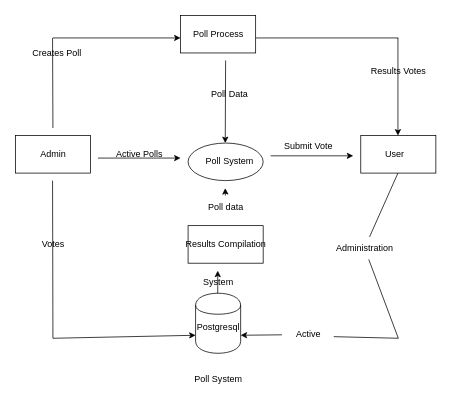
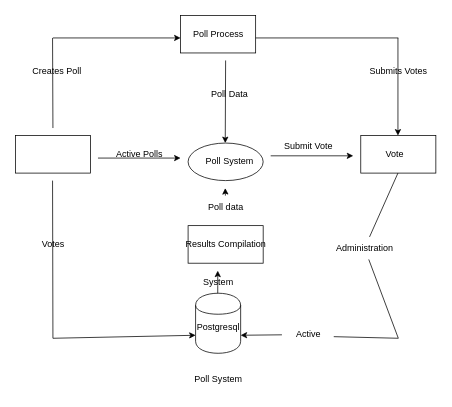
node "Creates Poll": moved (57, 53) -> (57, 72)
node "Results Votes": label "Results Votes" -> "Submits Votes"
node "Admin": removed
node "User": label "User" -> "Vote"
